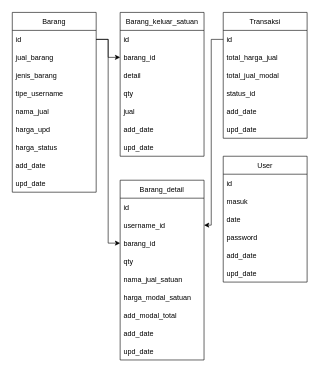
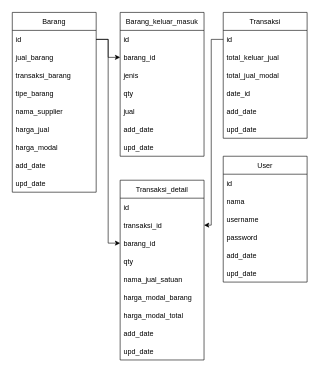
node "Barang_keluar_satuan": label "Barang_keluar_satuan" -> "Barang_keluar_masuk"
node "total_harga_jual": label "total_harga_jual" -> "total_keluar_jual"
node "jenis_barang": label "jenis_barang" -> "transaksi_barang"
node "detail": label "detail" -> "jenis"
node "tipe_username": label "tipe_username" -> "tipe_barang"
node "status_id": label "status_id" -> "date_id"
node "nama_jual": label "nama_jual" -> "nama_supplier"
node "harga_upd": label "harga_upd" -> "harga_jual"
node "harga_status": label "harga_status" -> "harga_modal"
node "Barang_detail": label "Barang_detail" -> "Transaksi_detail"
node "masuk": label "masuk" -> "nama"
node "date": label "date" -> "username"
node "username_id": label "username_id" -> "transaksi_id"
node "harga_modal_satuan": label "harga_modal_satuan" -> "harga_modal_barang"
node "add_modal_total": label "add_modal_total" -> "harga_modal_total"
